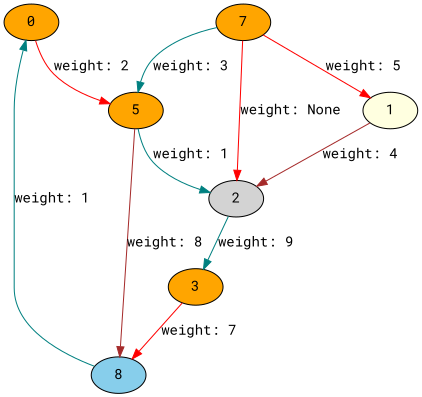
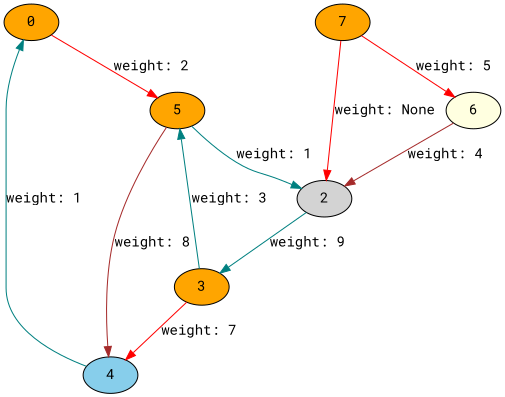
edge "7" -> "5": now "3" -> "5"
node "1": label "1" -> "6"
node "8": label "8" -> "4"
